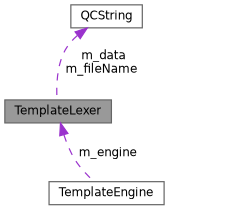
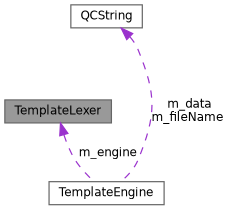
edge "TemplateLexer" -> "QCString": now "TemplateEngine" -> "QCString"
